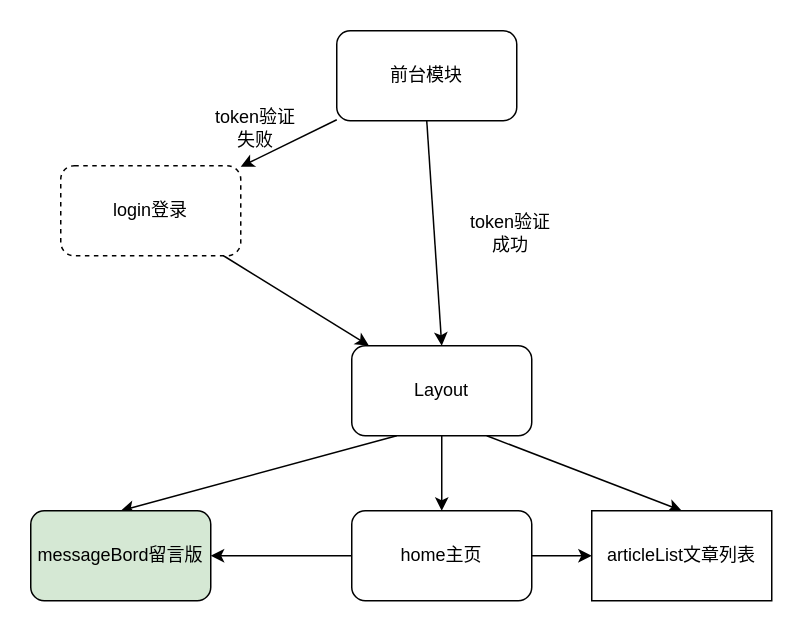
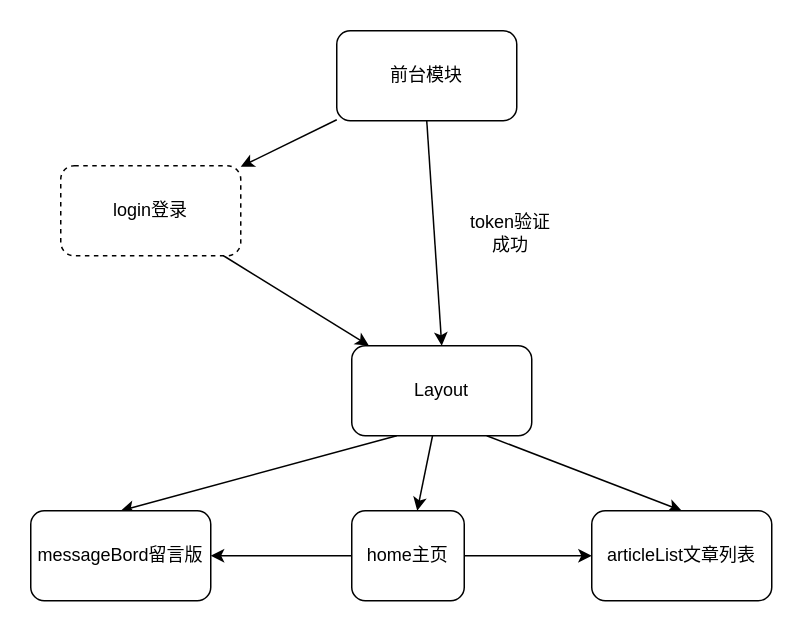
node "token验证失败": removed
node "messageBord留言版": fillcolor #d5e8d4 -> #ffffff
node "home主页": size 180x90 -> 113x90
node "articleList文章列表": shape rectangle -> rounded rectangle
